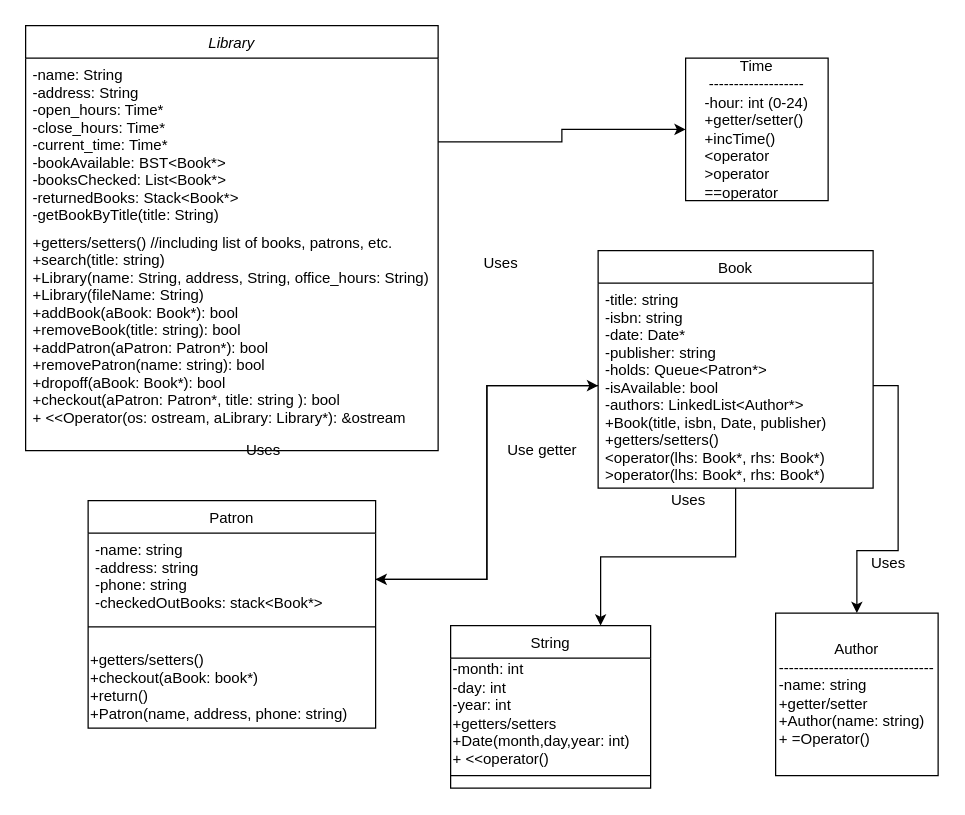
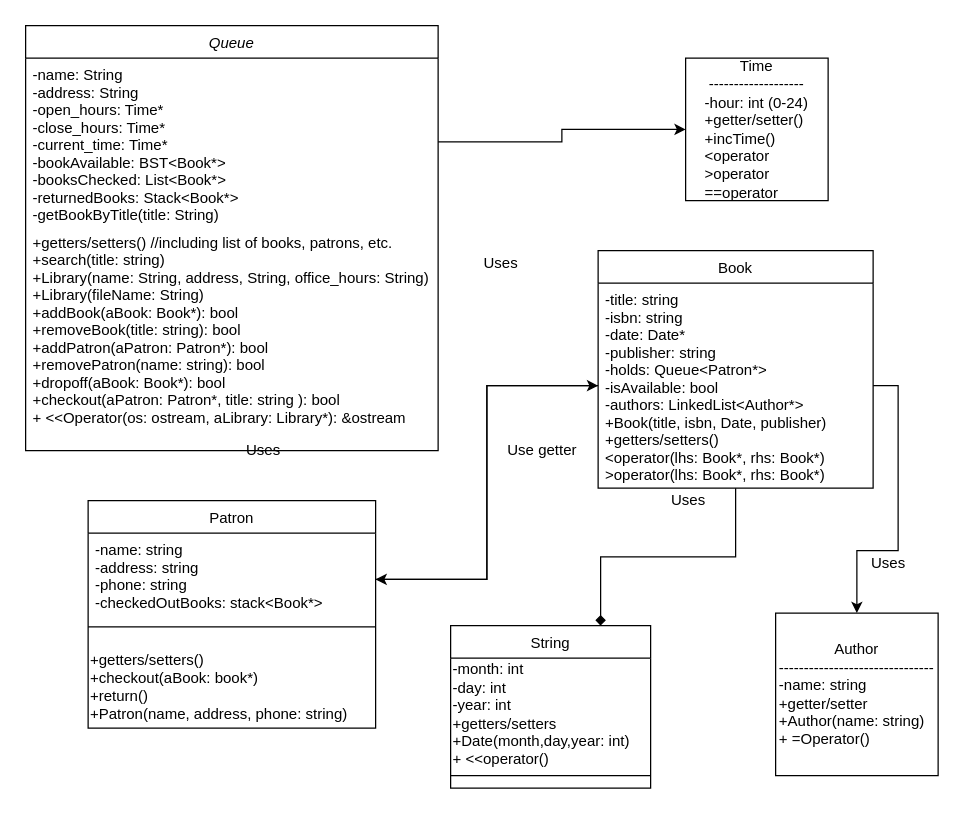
node "Library": label "Library" -> "Queue"
edge "Book" -> "String": arrowhead classic -> diamond
